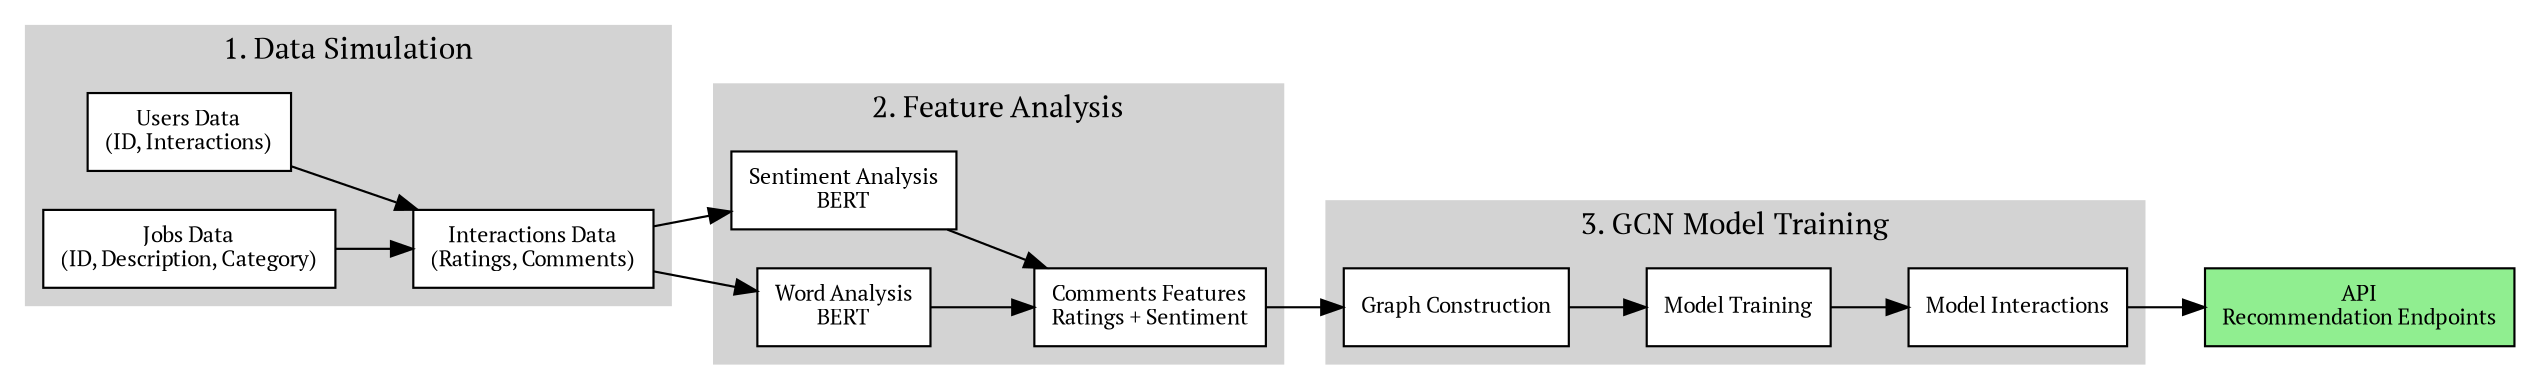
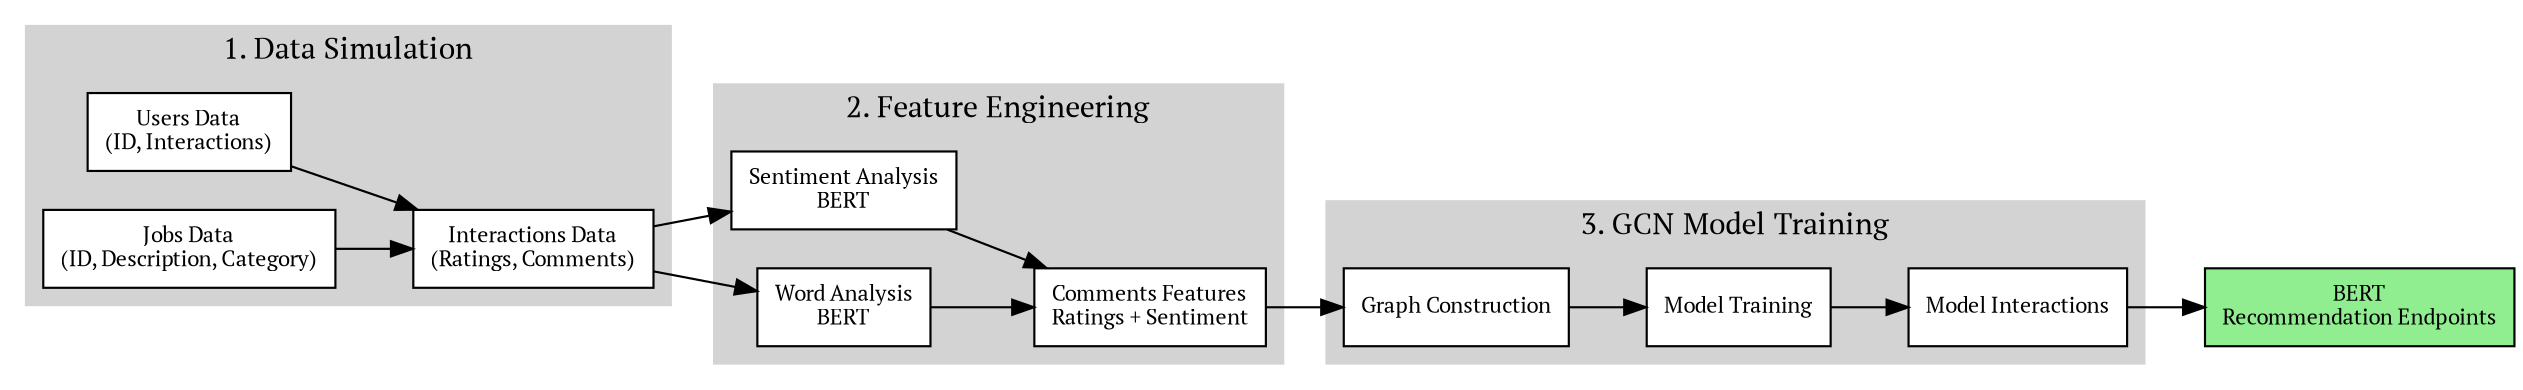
cluster "2. Feature Analysis": label "2. Feature Analysis" -> "2. Feature Engineering"
node "API Recommendation Endpoints": label "API Recommendation Endpoints" -> "BERT Recommendation Endpoints"
